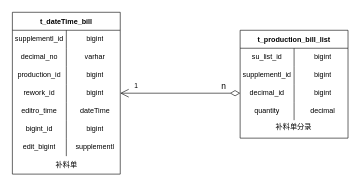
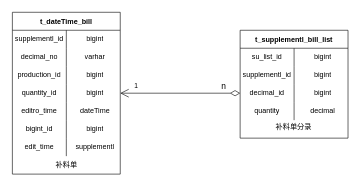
node "t_production_bill_list": label "t_production_bill_list" -> "t_supplementl_bill_list"
node "rework_id": label "rework_id" -> "quantity_id"
node "edit_bigint": label "edit_bigint" -> "edit_time"
